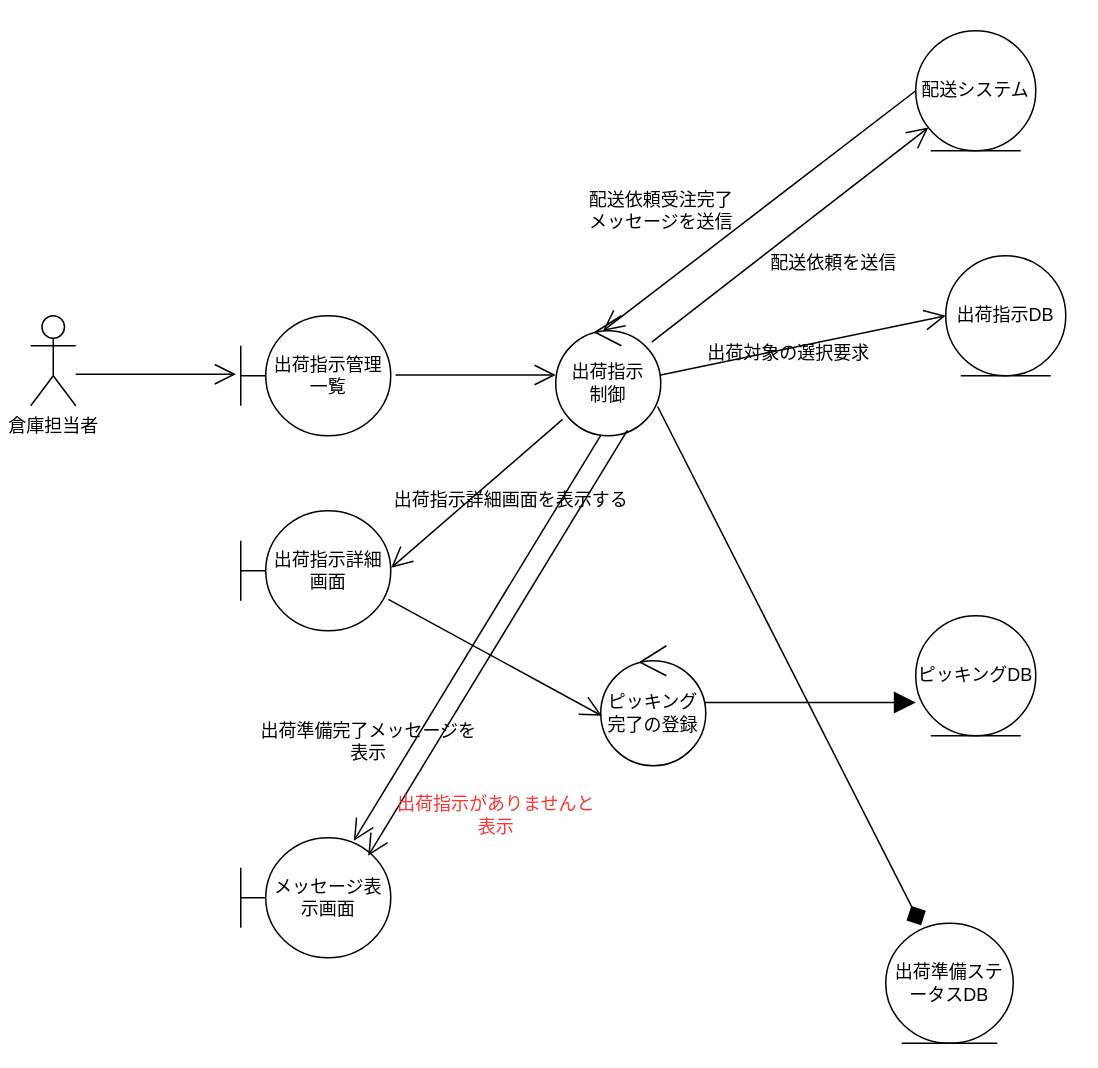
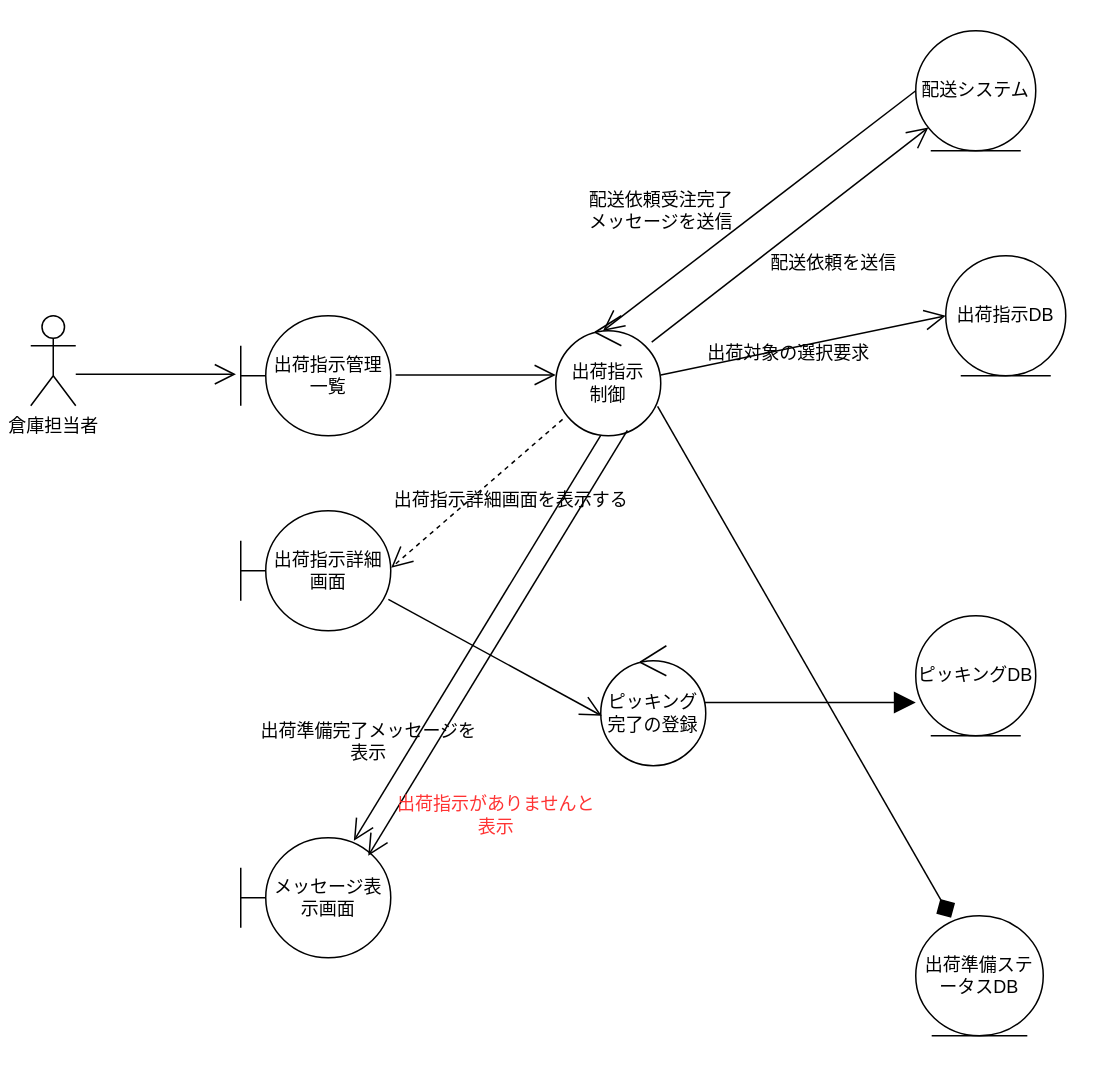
edge "出荷指示 制御" -> "出荷指示詳細画面": style solid -> dashed
node "出荷準備ステータスDB": moved (950, 983) -> (980, 976)
